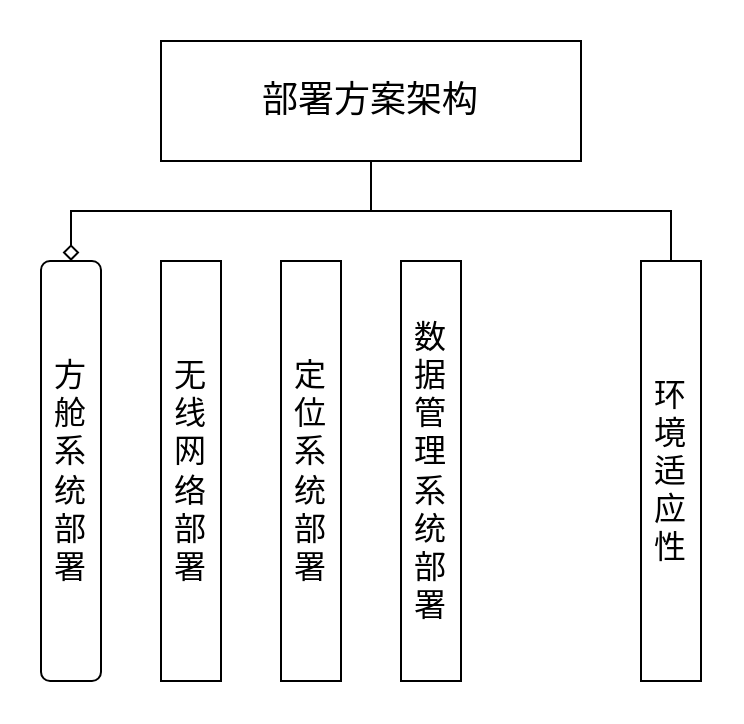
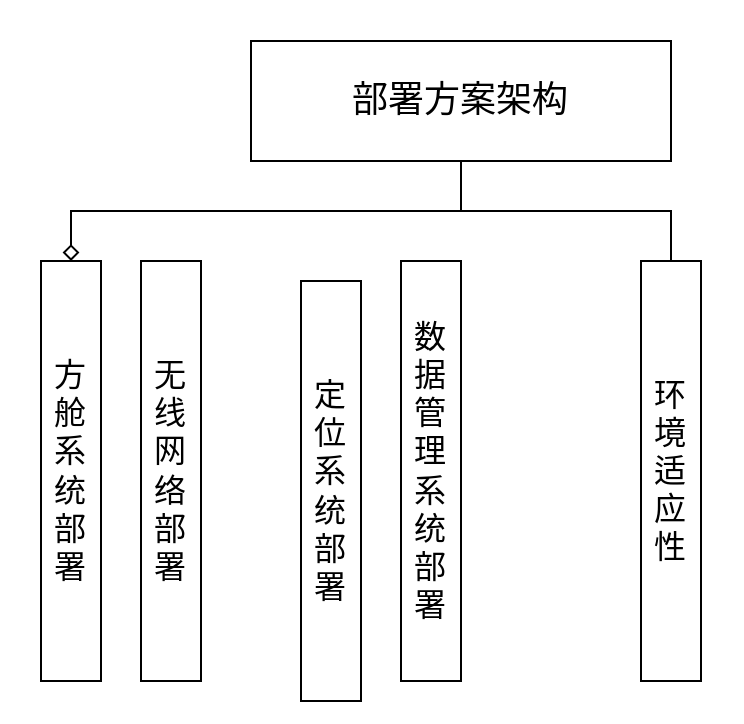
node "部署方案架构": moved (371, 101) -> (461, 101)
node "方舱系统部署": shape rounded rectangle -> rectangle
node "无线网络部署": moved (191, 471) -> (171, 471)
node "定位系统部署": moved (311, 471) -> (331, 491)
